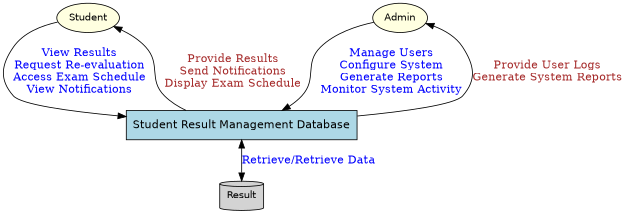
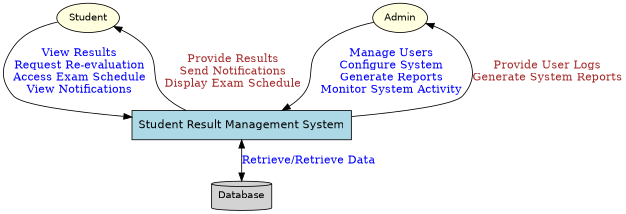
node "Student Result Management Database": label "Student Result Management Database" -> "Student Result Management System"
node "Result": label "Result" -> "Database"
